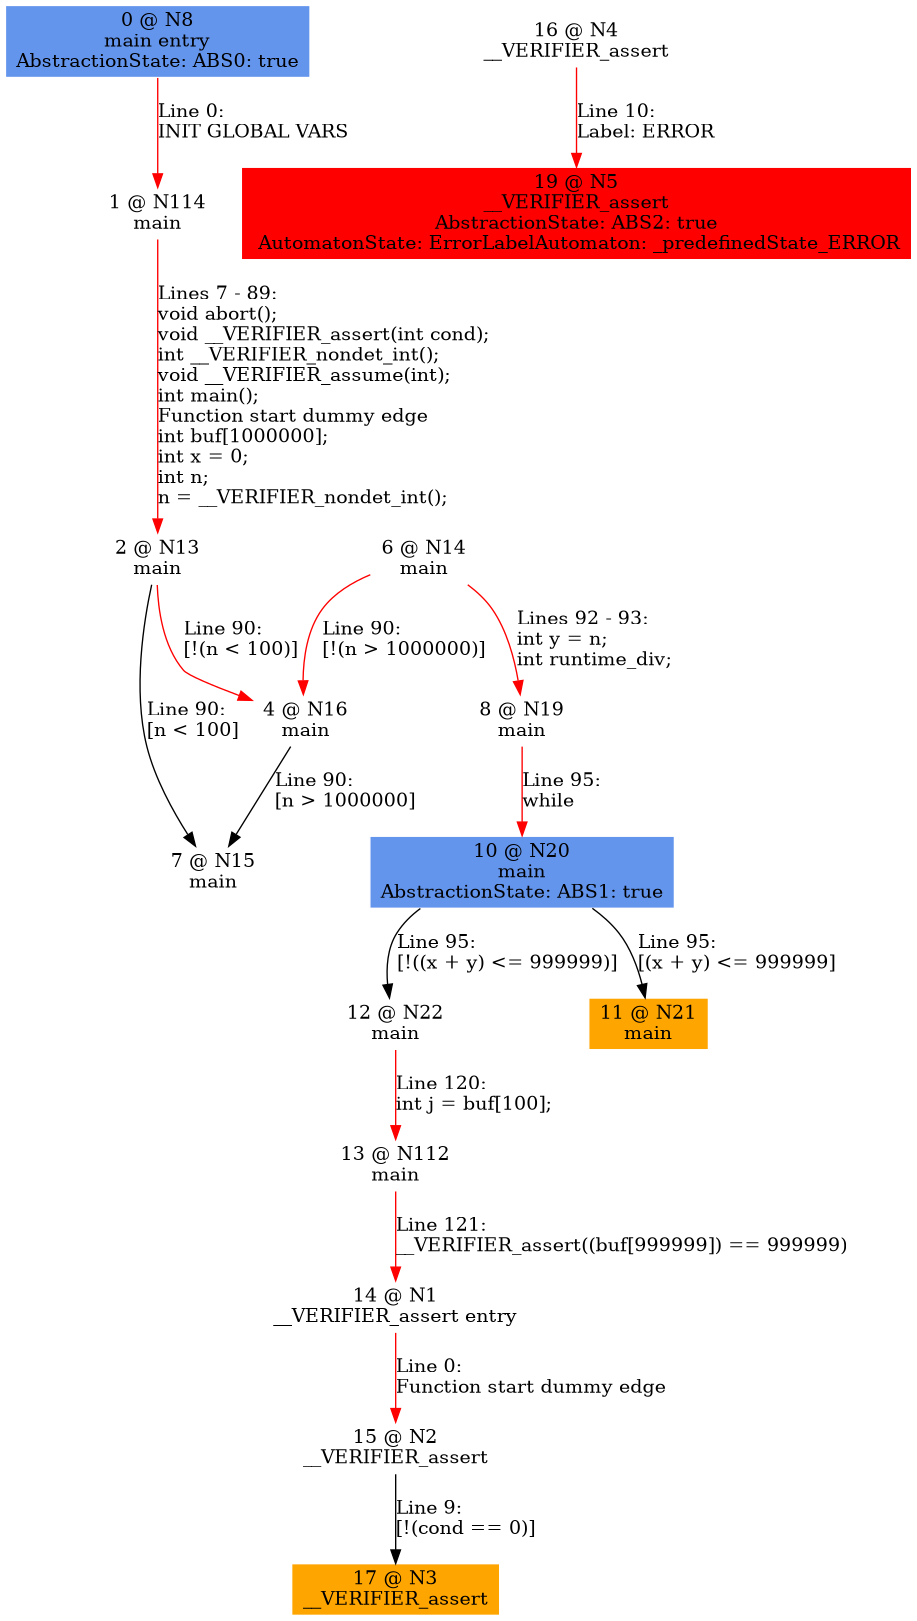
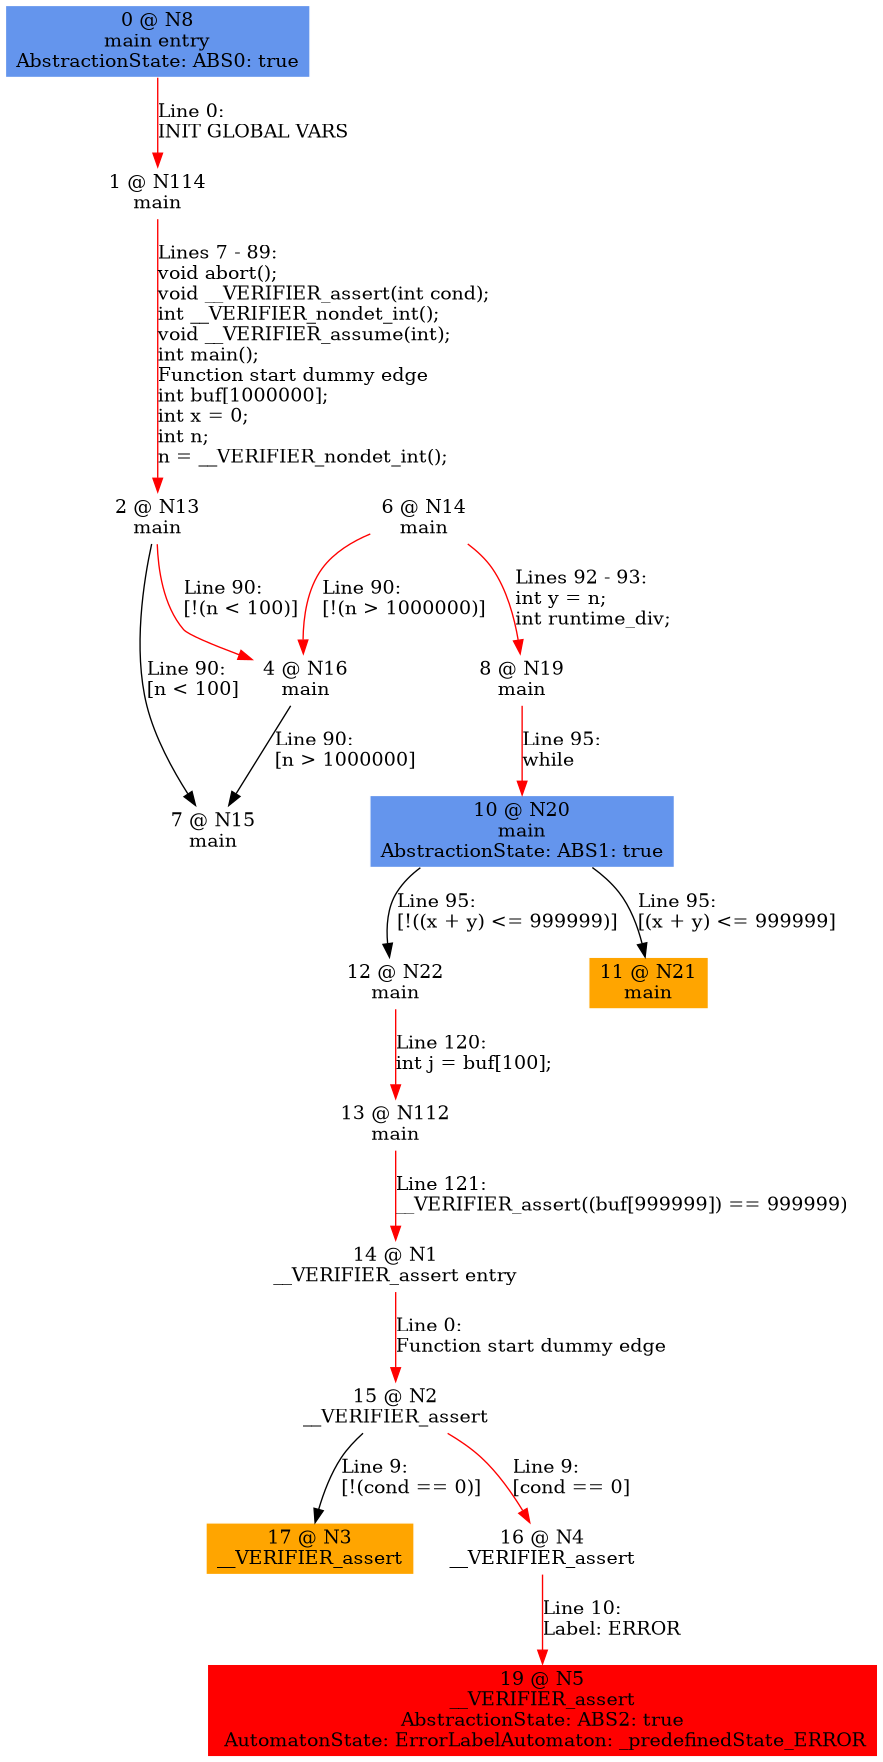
edge "15 @ N2 __VERIFIER_assert" -> "16 @ N4 __VERIFIER_assert": added, label "Line 9: [cond == 0]"
